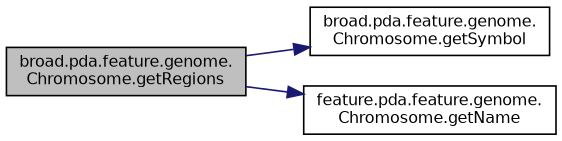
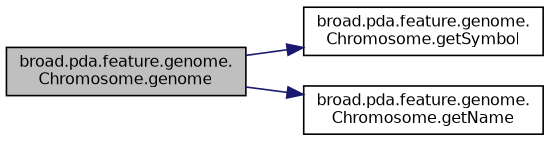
node "broad.pda.feature.genome. Chromosome.getRegions": label "broad.pda.feature.genome. Chromosome.getRegions" -> "broad.pda.feature.genome. Chromosome.genome"
node "feature.pda.feature.genome. Chromosome.getName": label "feature.pda.feature.genome. Chromosome.getName" -> "broad.pda.feature.genome. Chromosome.getName"
